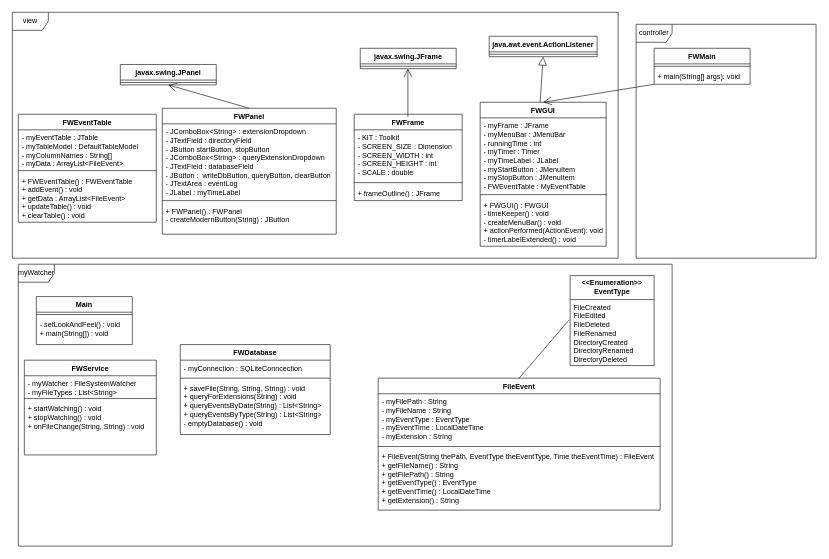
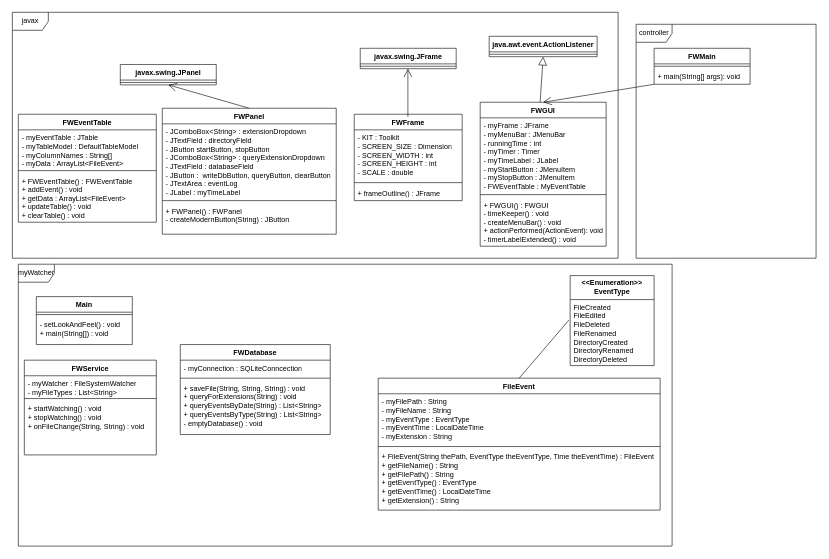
node "view": label "view" -> "javax"
